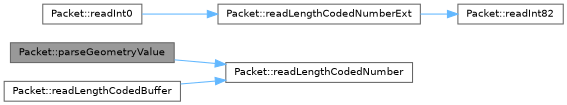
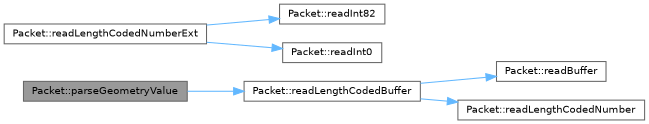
edge "Packet::readInt0" -> "Packet::readLengthCodedNumberExt": reversed
edge "Packet::parseGeometryValue" -> "Packet::readLengthCodedNumber": now "Packet::parseGeometryValue" -> "Packet::readLengthCodedBuffer"
node "Packet::readBuffer": added
